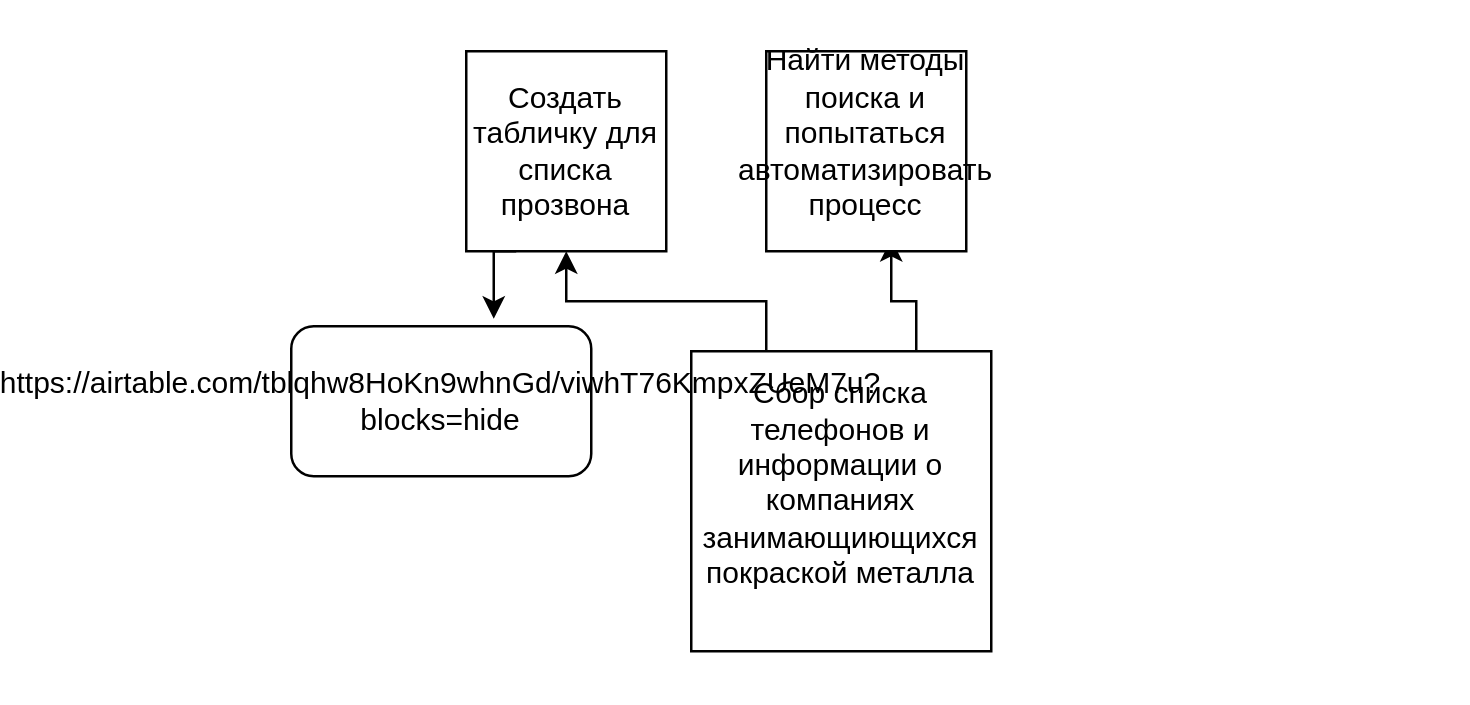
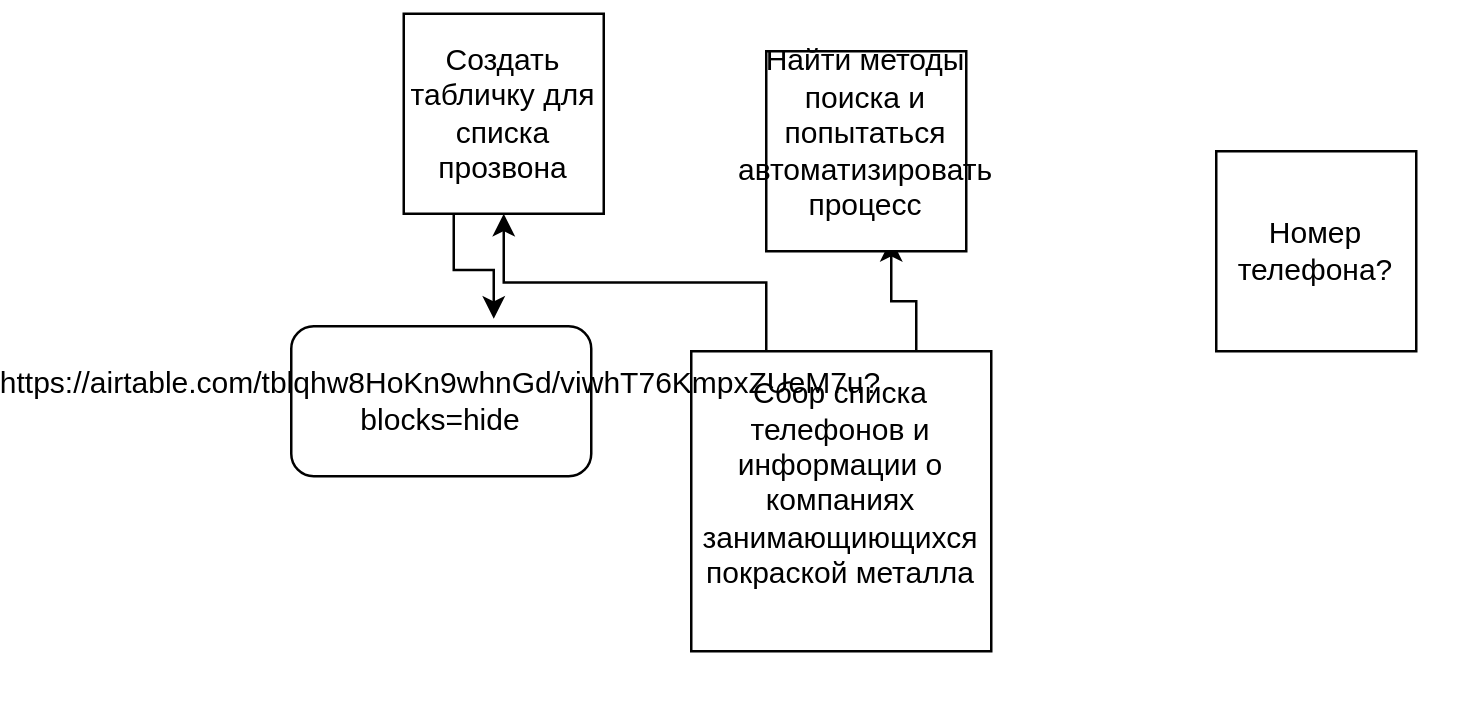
node "Создать табличку для списка прозвона": moved (566, 151) -> (504, 114)
node "Номер телефона?": added
